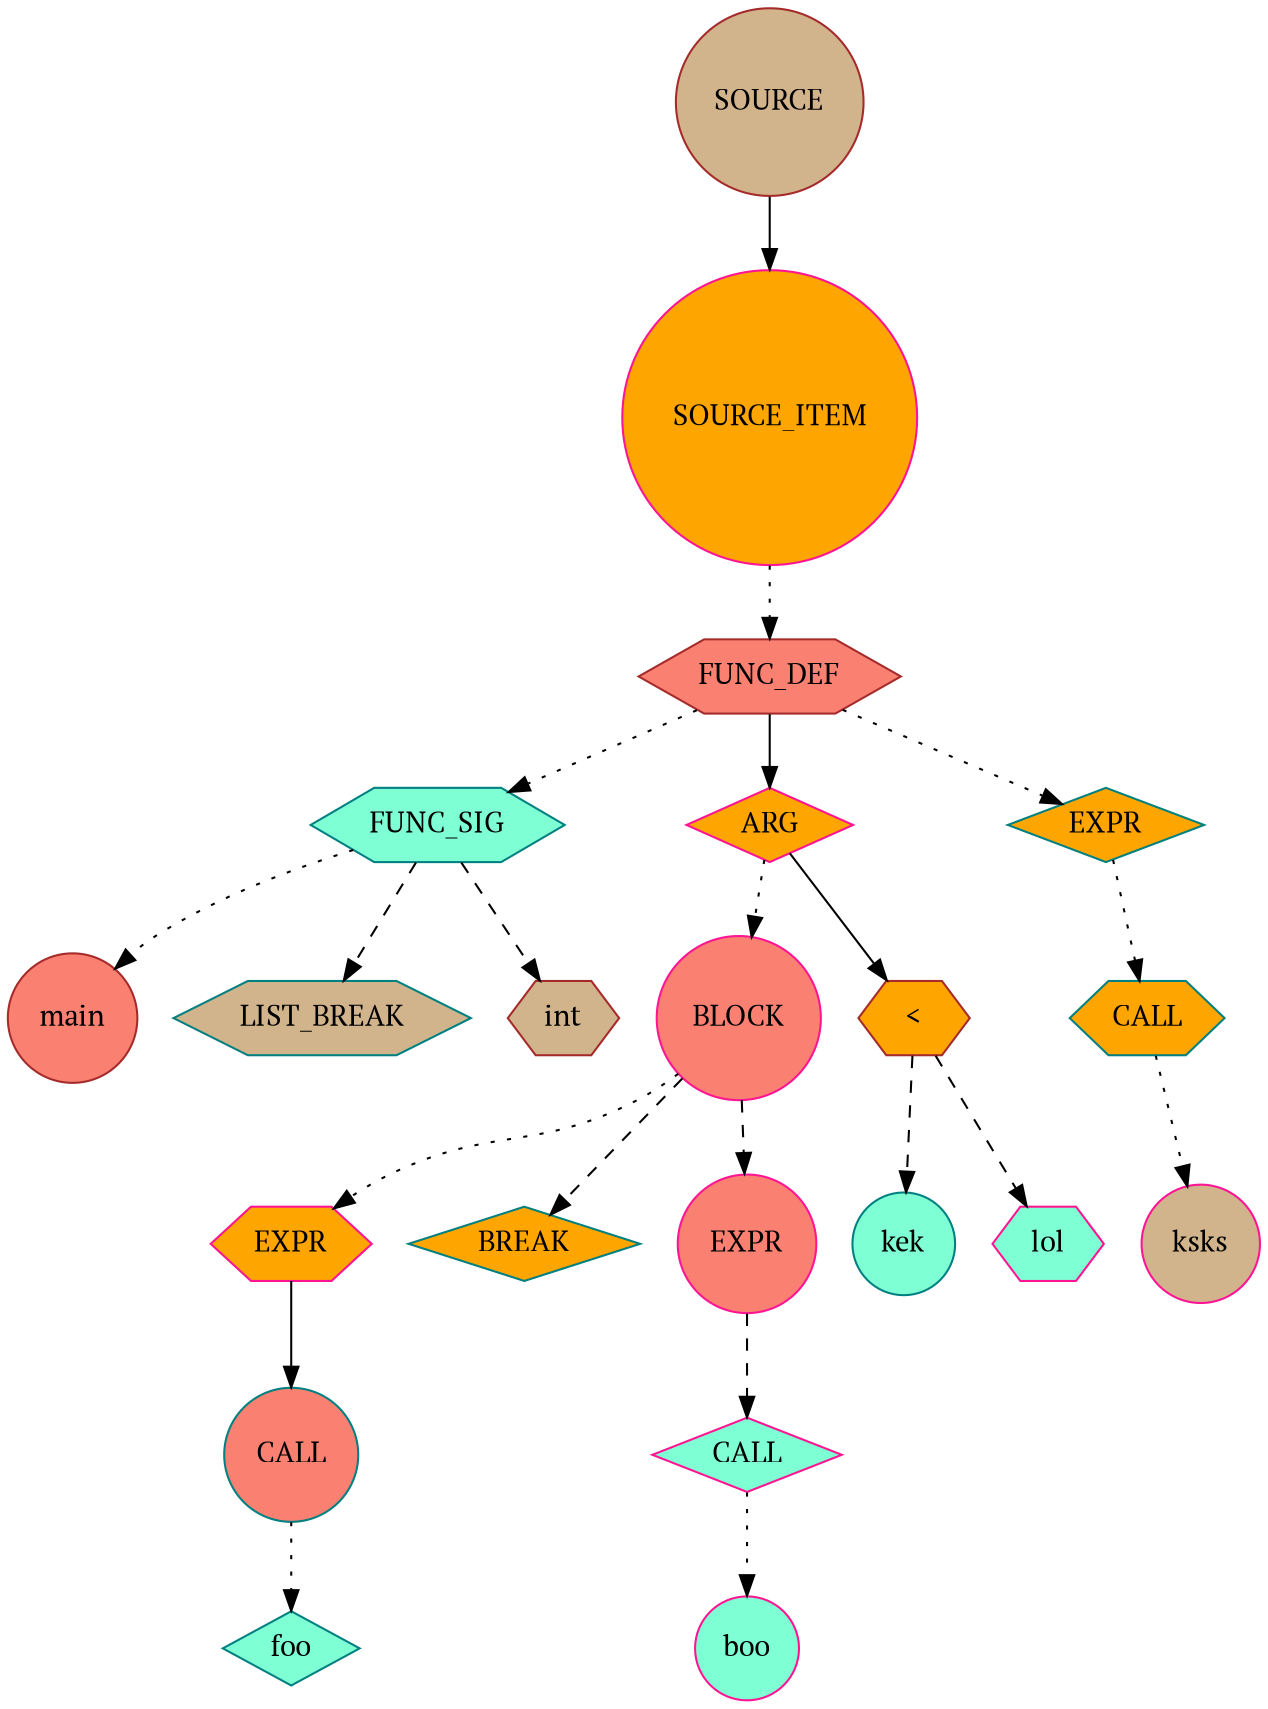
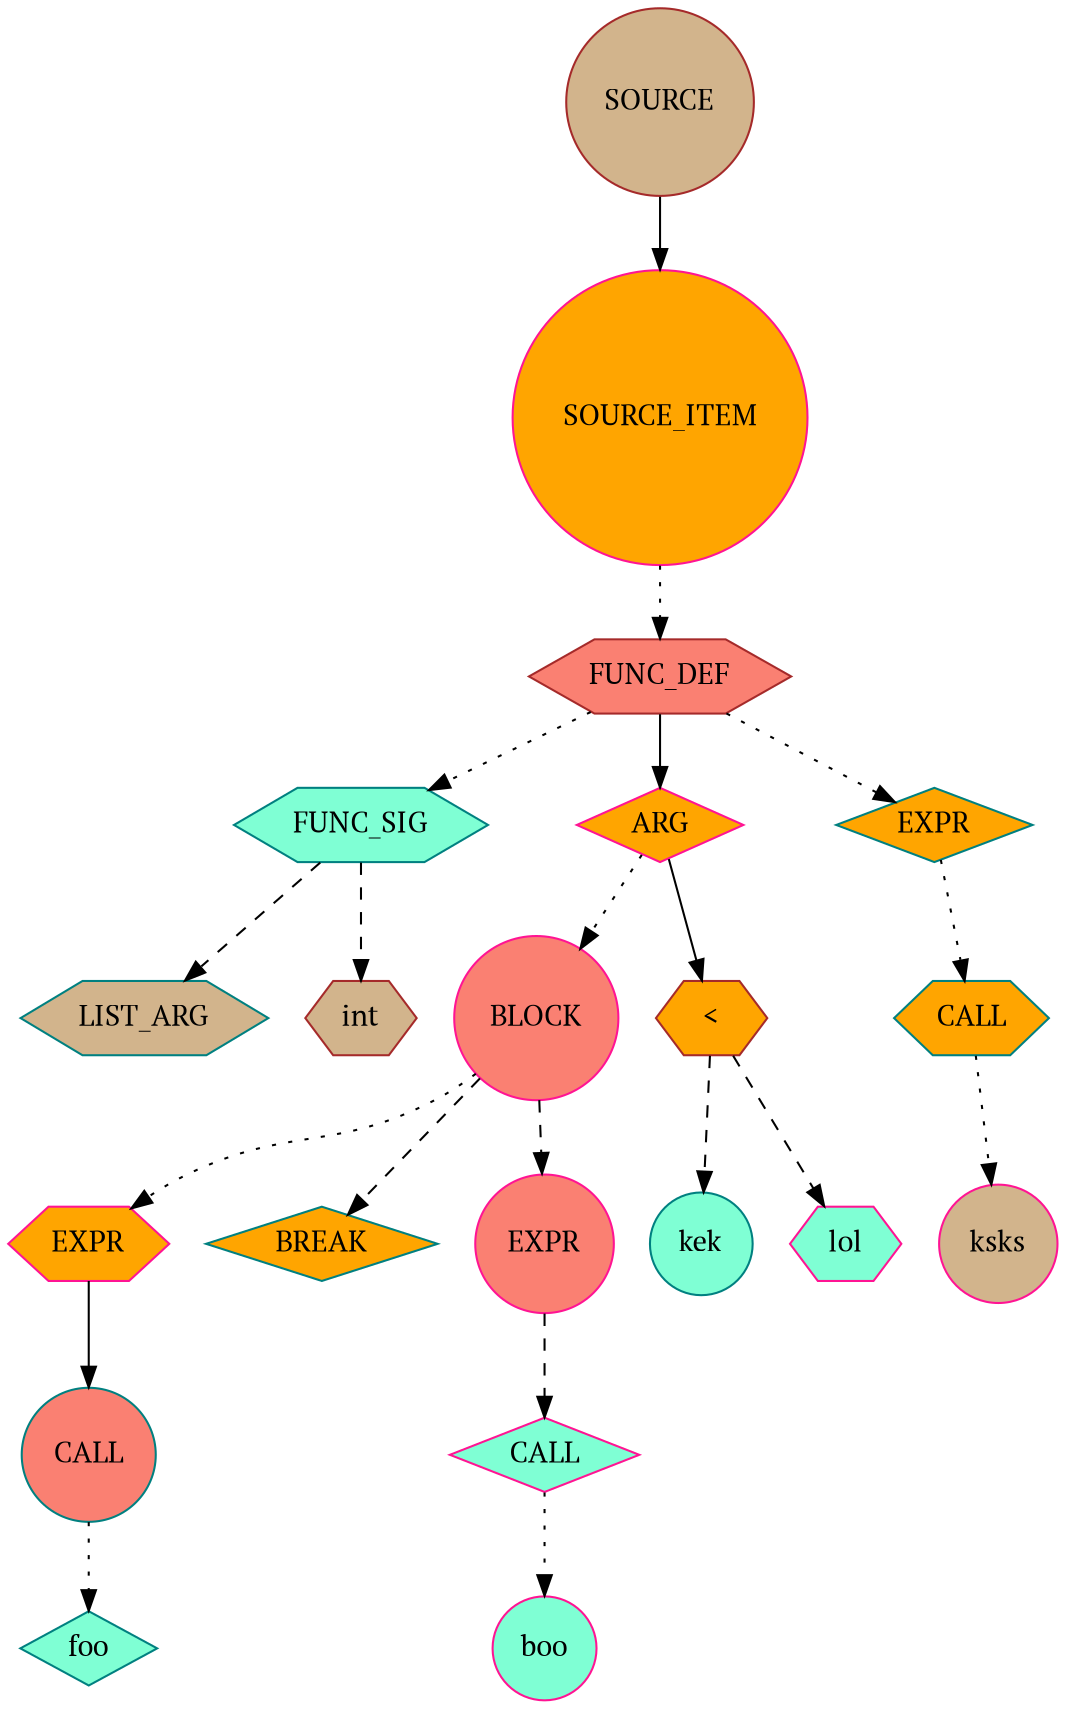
node "main": removed
node "LIST_BREAK": label "LIST_BREAK" -> "LIST_ARG"
